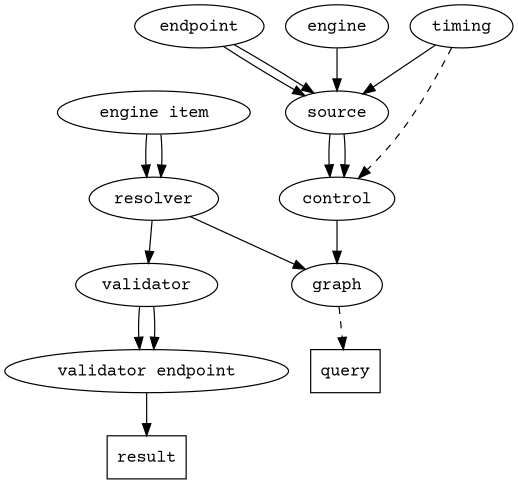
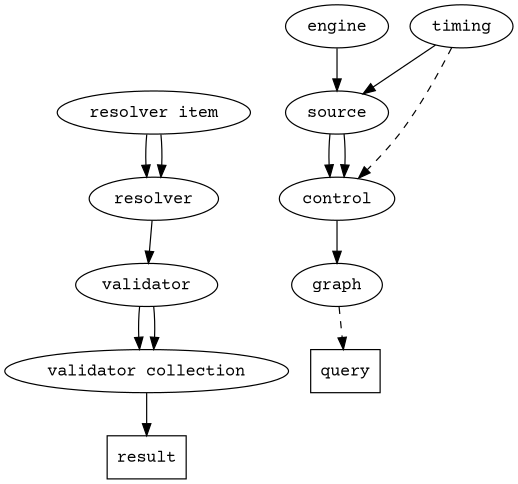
node "endpoint": removed
node "engine item": label "engine item" -> "resolver item"
edge "resolver" -> "graph": removed
node "validator endpoint": label "validator endpoint" -> "validator collection"
